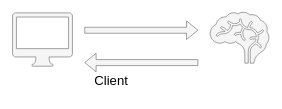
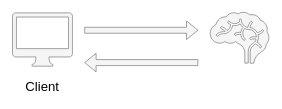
node "Client": moved (111, 81) -> (42, 87)
